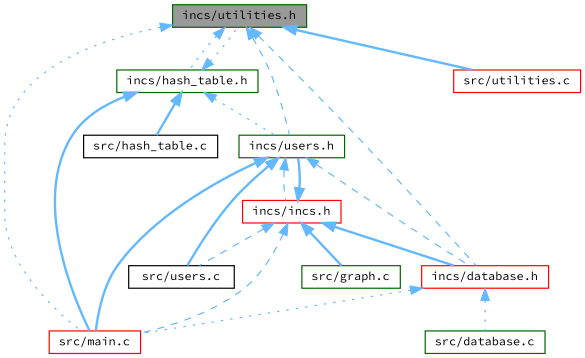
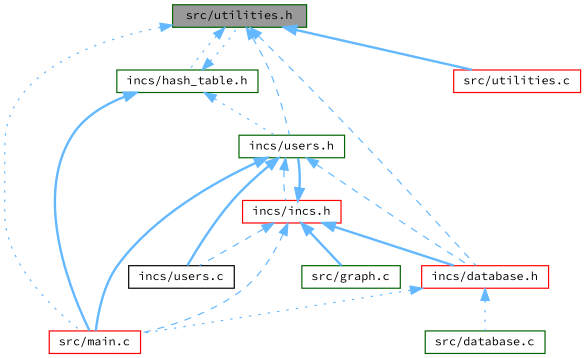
node "incs/utilities.h": label "incs/utilities.h" -> "src/utilities.h"
node "src/hash_table.c": removed
node "src/users.c": label "src/users.c" -> "incs/users.c"
